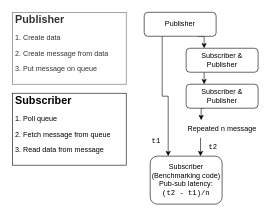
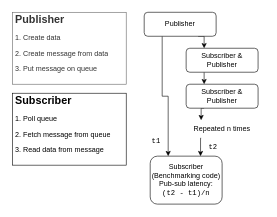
node "Repeated n message": label "Repeated n message" -> "Repeated n times"
